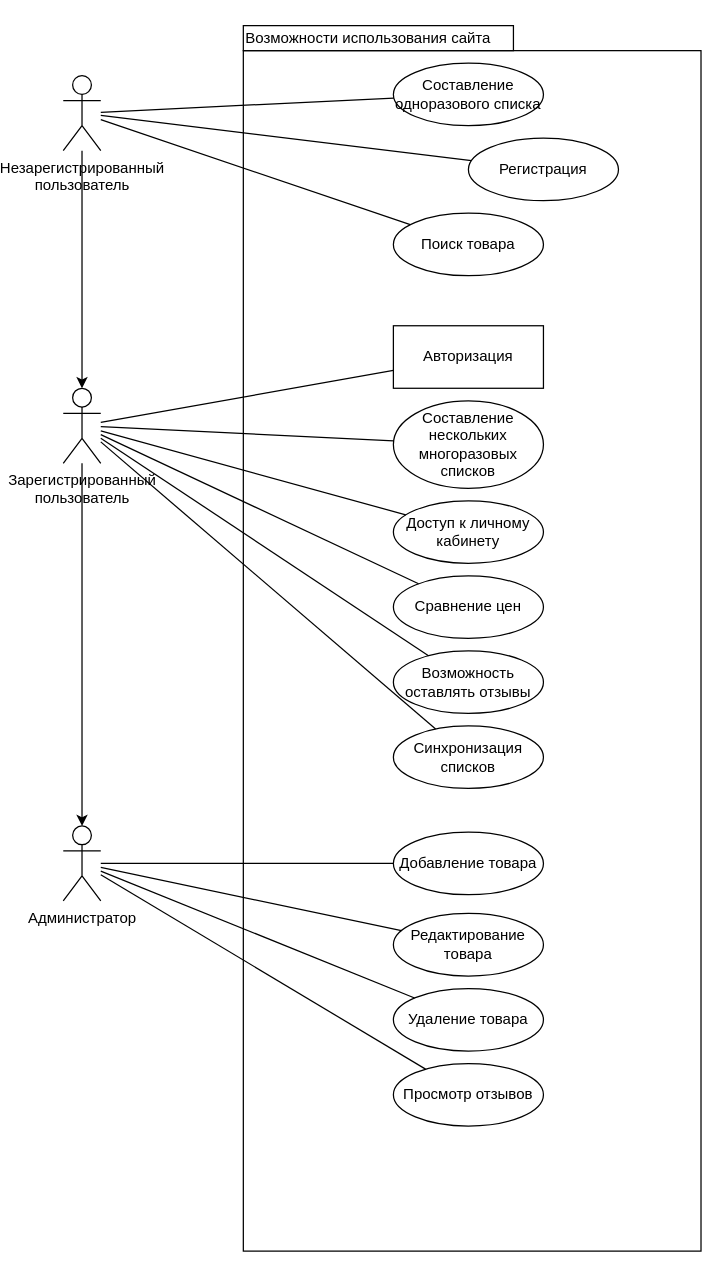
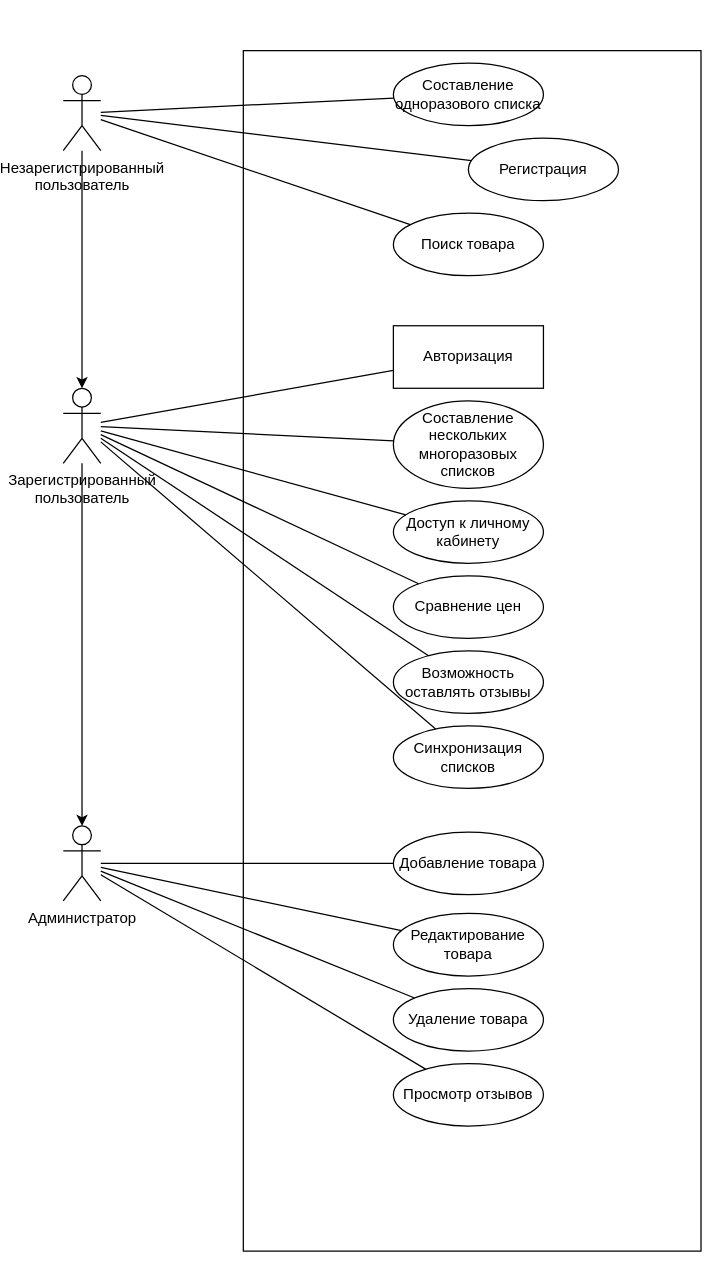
node "Возможности использования сайта": removed
